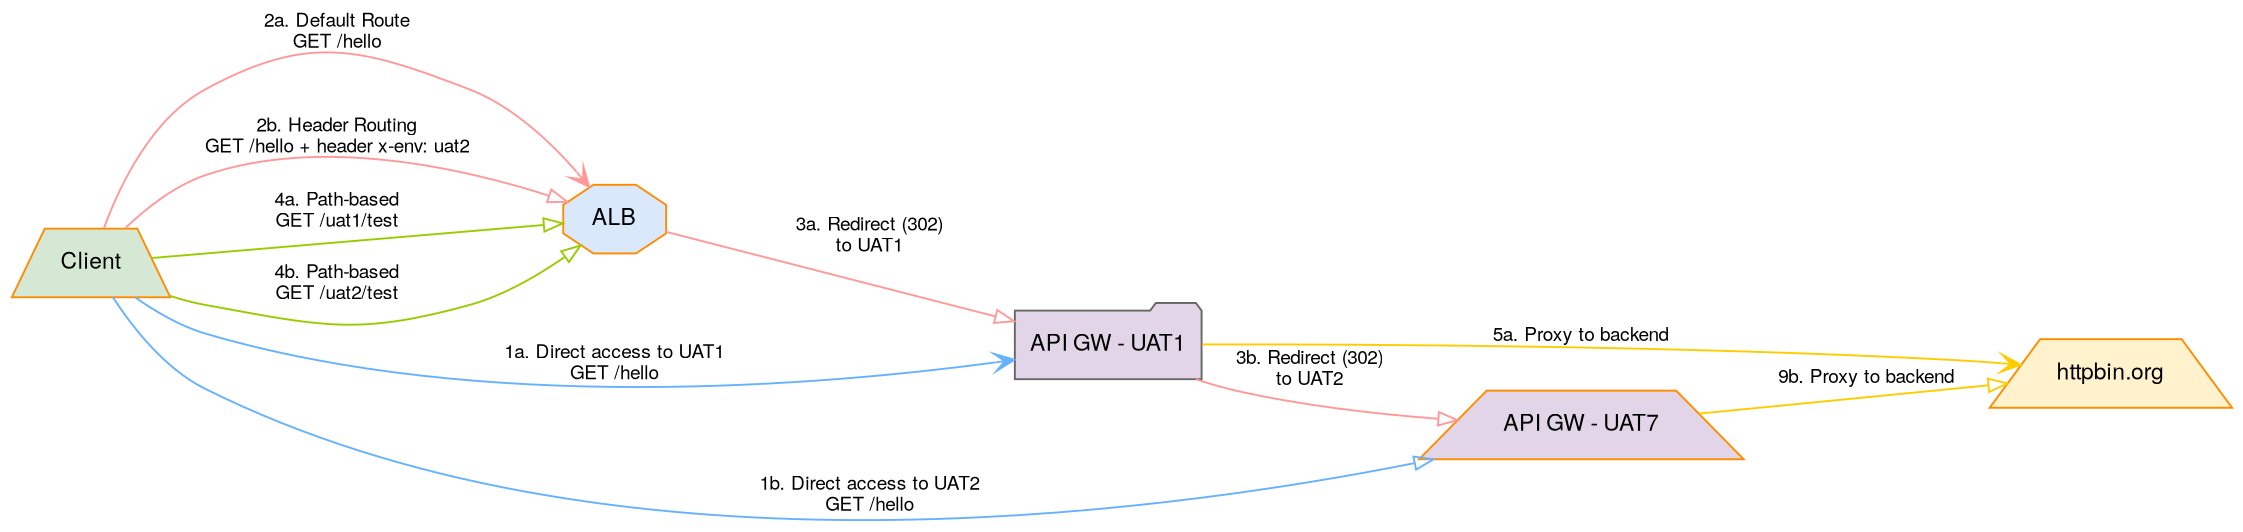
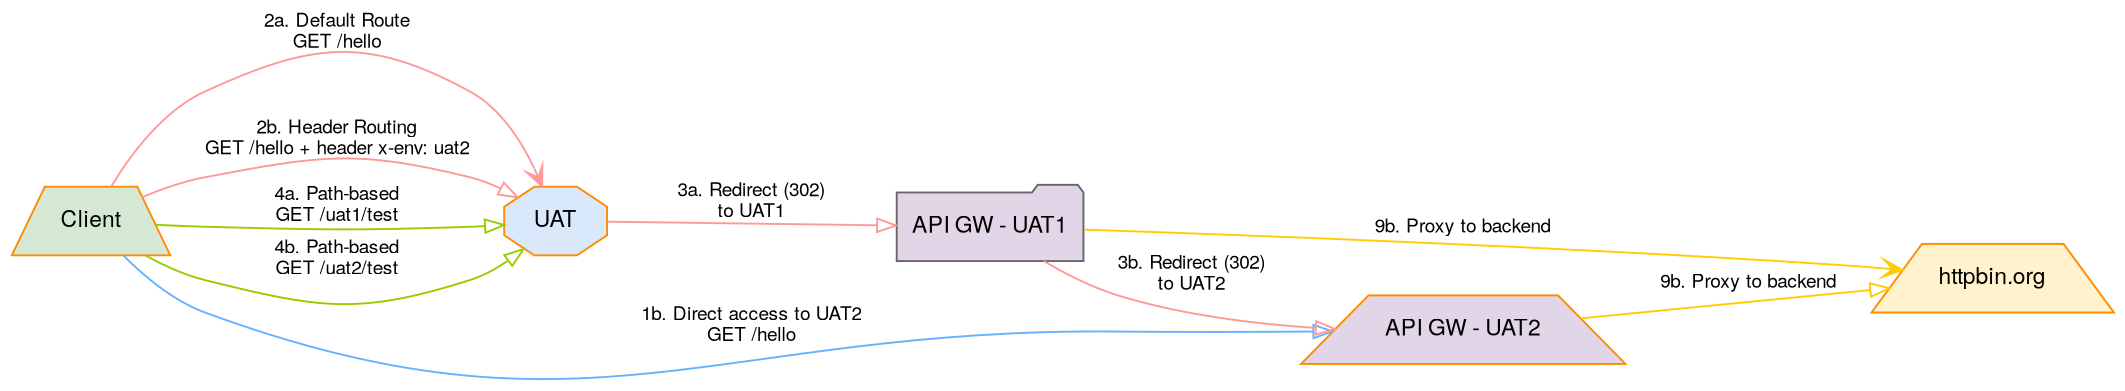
node "ALB": label "ALB" -> "UAT"
edge "API GW - UAT1" -> "httpbin.org": label "5a. Proxy to backend" -> "9b. Proxy to backend"
edge "Client" -> "API GW - UAT1": removed, label "1a. Direct access to UAT1 GET /hello"
node "API GW - UAT7": label "API GW - UAT7" -> "API GW - UAT2"
